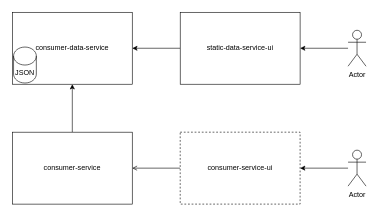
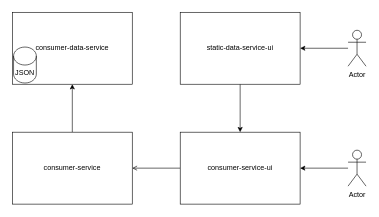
edge "static-data-service-ui" -> "consumer-data-service": now "static-data-service-ui" -> "consumer-service-ui"
node "consumer-service-ui": style dashed -> solid
